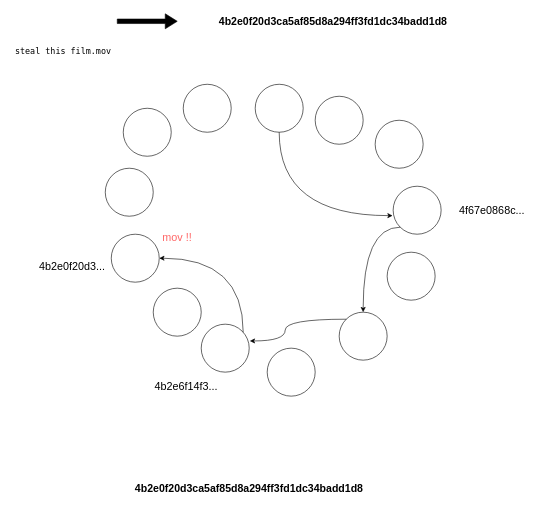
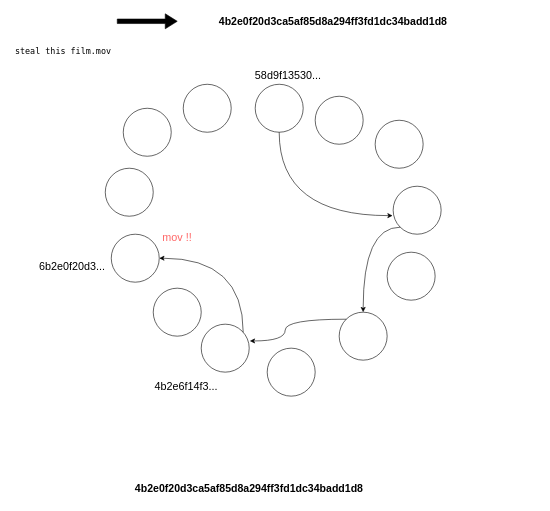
node "58d9f13530...": added
node "4f67e0868c...": removed
node "4b2e0f20d3...": label "4b2e0f20d3..." -> "6b2e0f20d3..."
